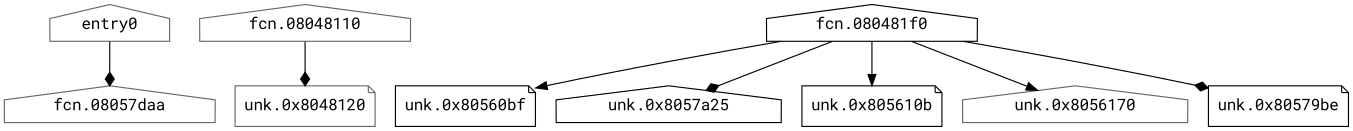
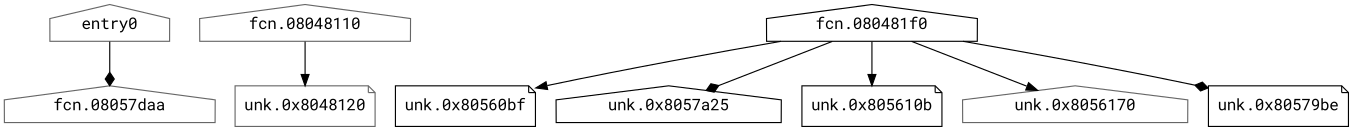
edge "fcn.08048110" -> "unk.0x8048120": arrowhead diamond -> normal
